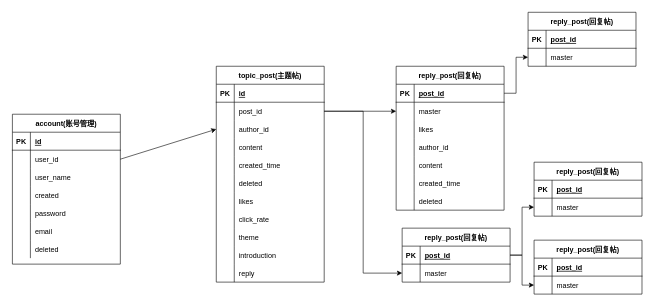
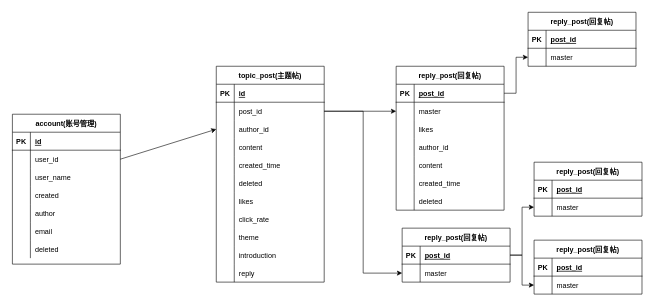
node "password": label "password" -> "author"
